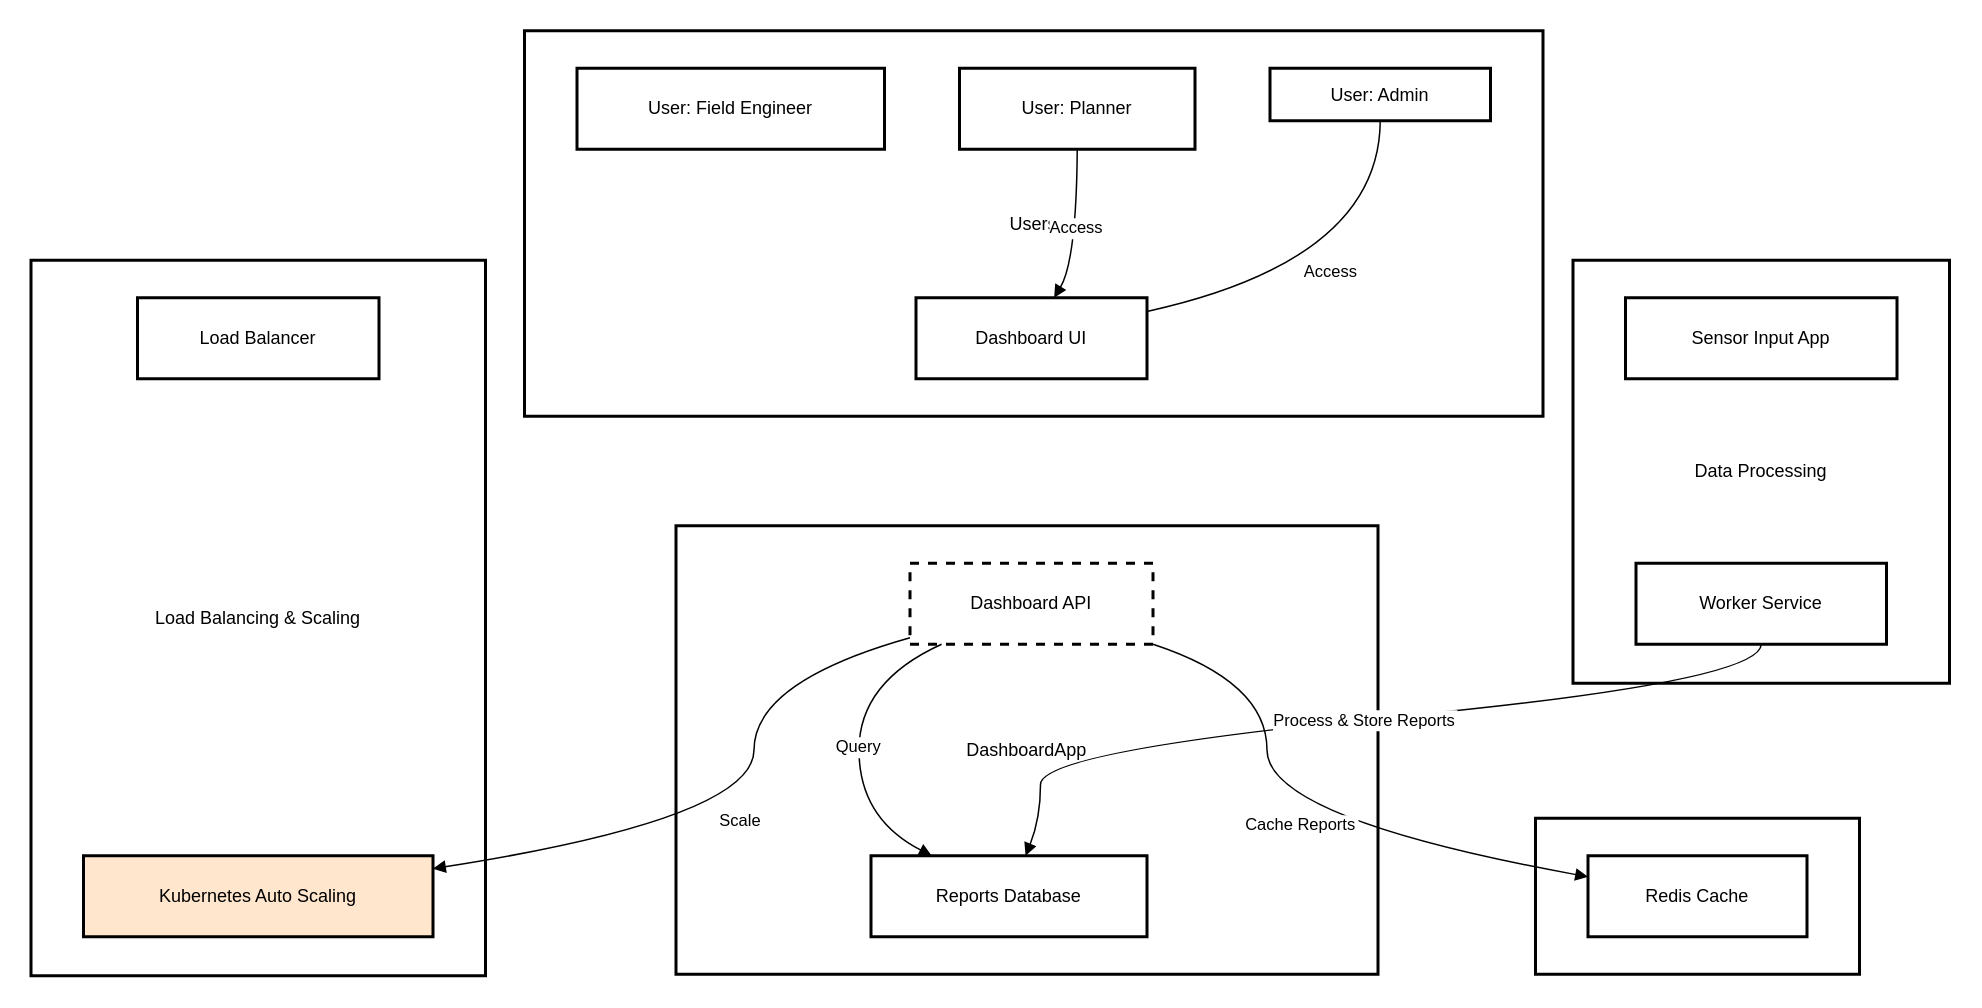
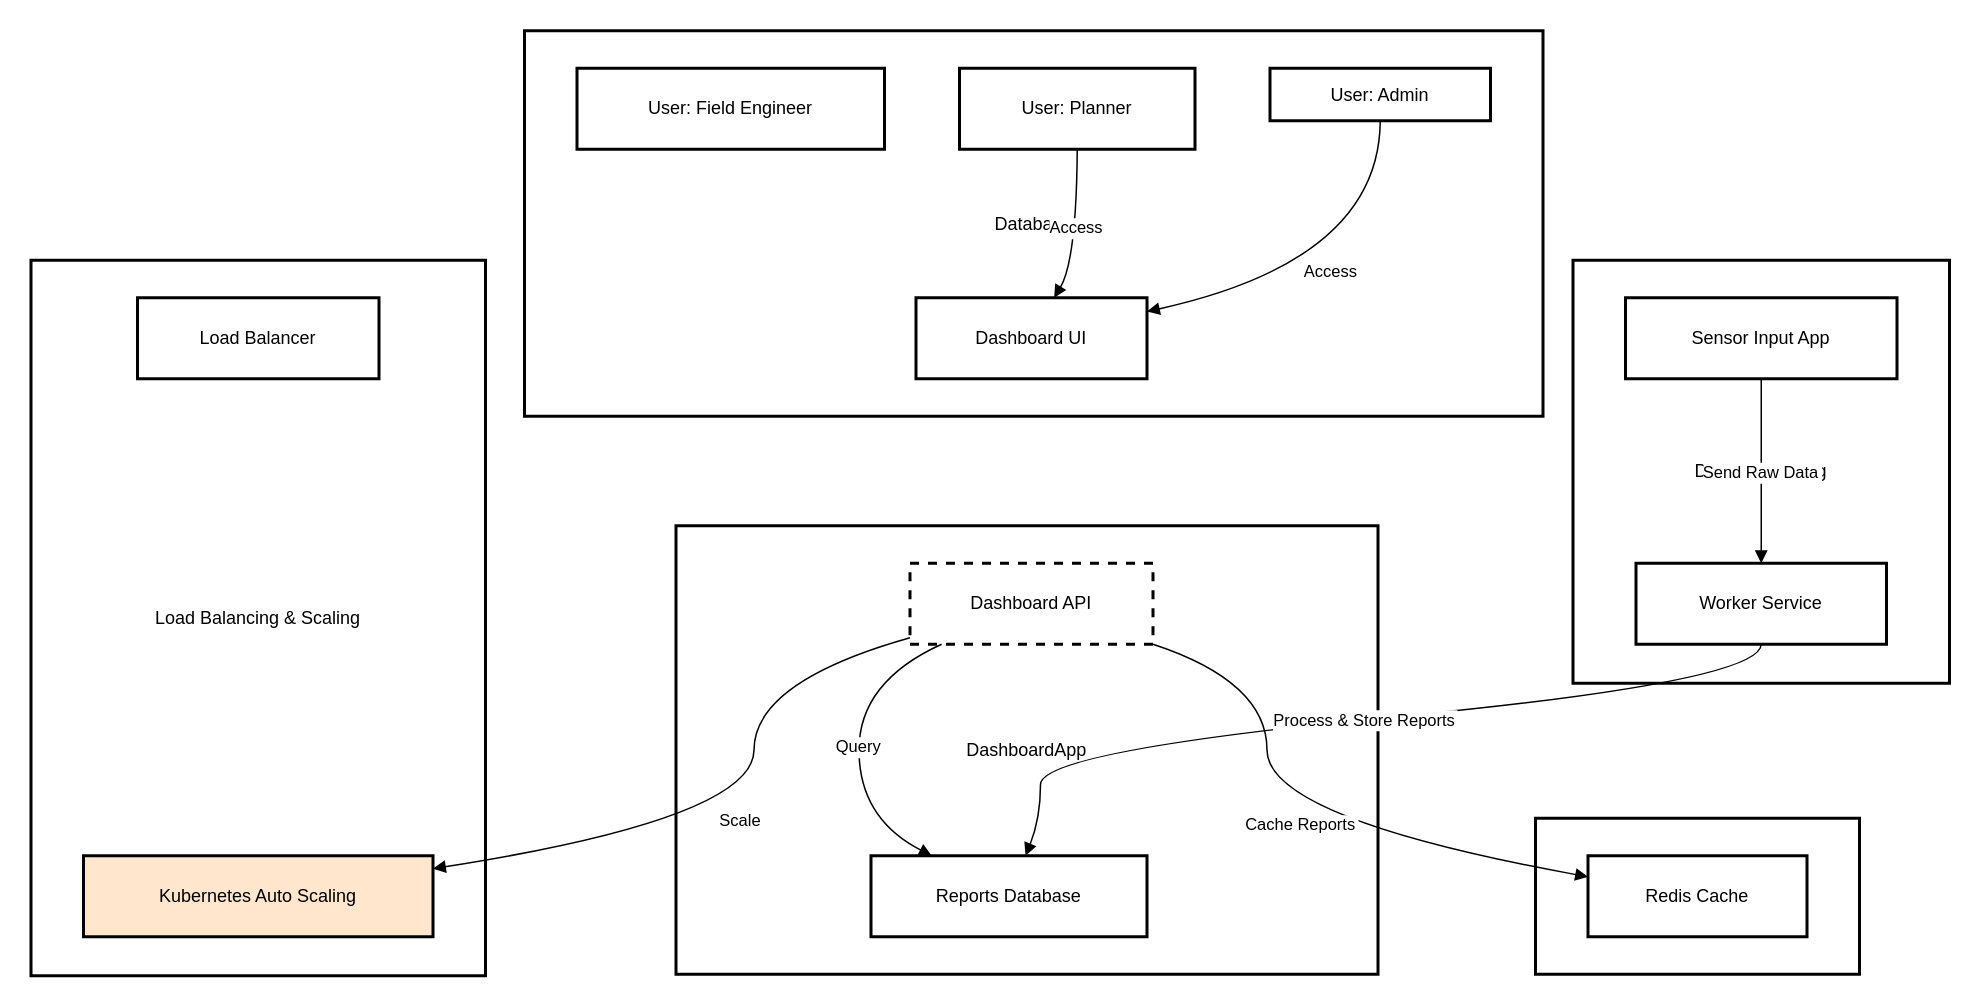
node "Users": label "Users" -> "Database"
edge "User: Admin" -- "Dashboard UI": arrowhead none -> block
edge "Sensor Input App" -> "Worker Service": added, label "Send Raw Data"
